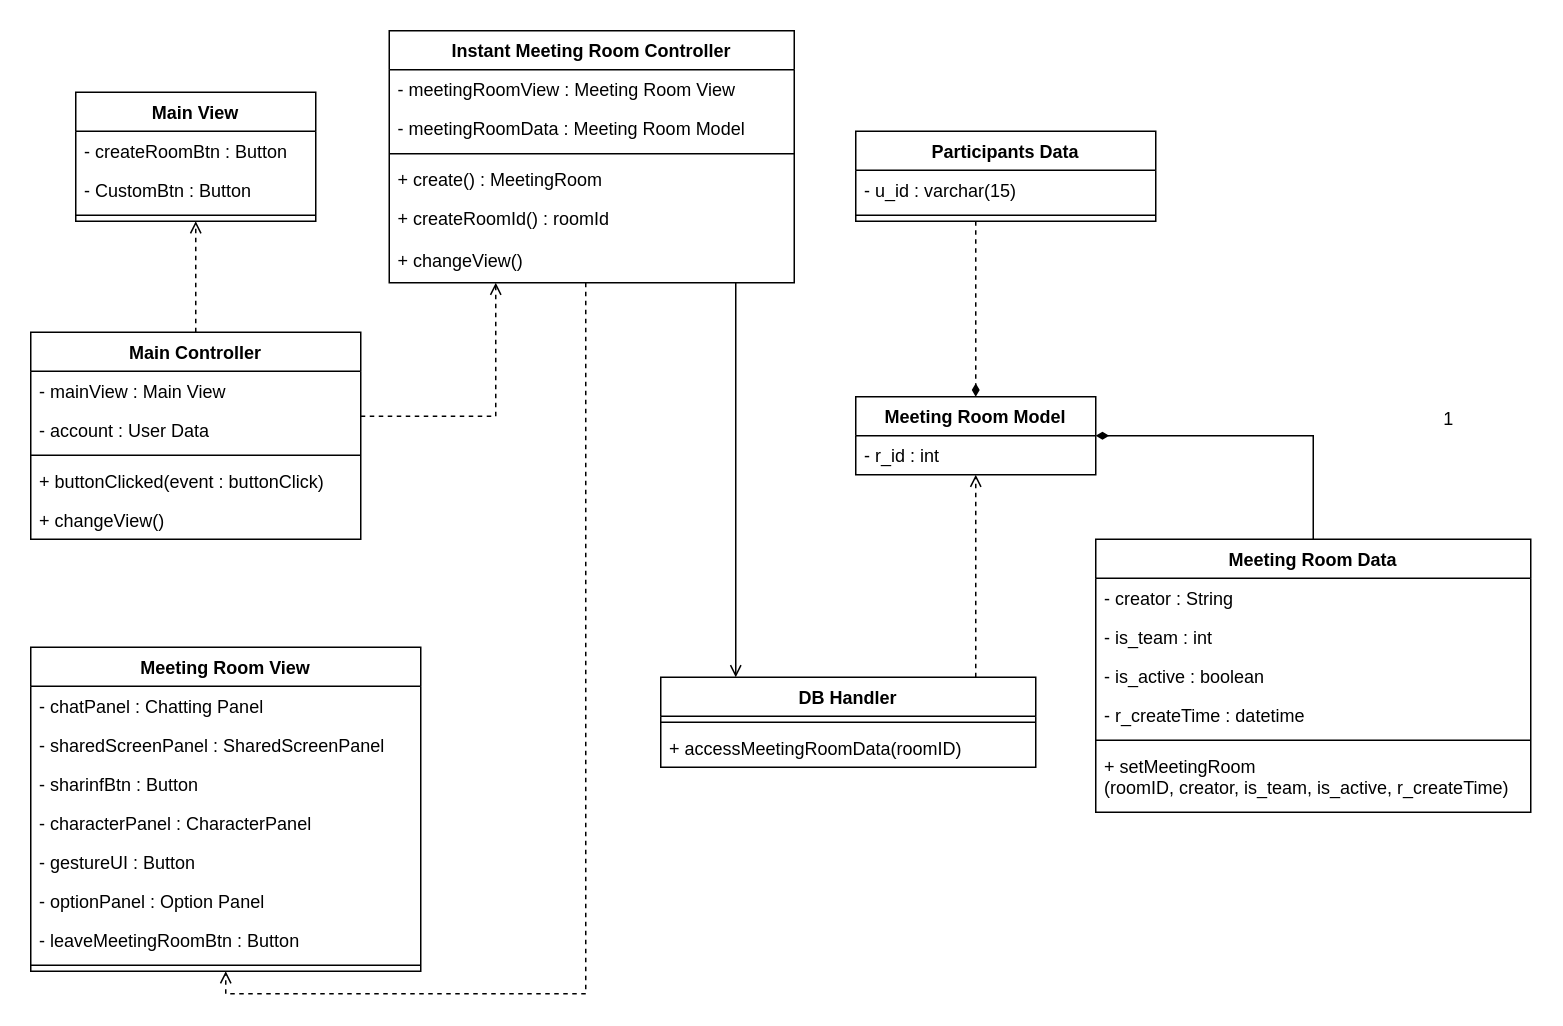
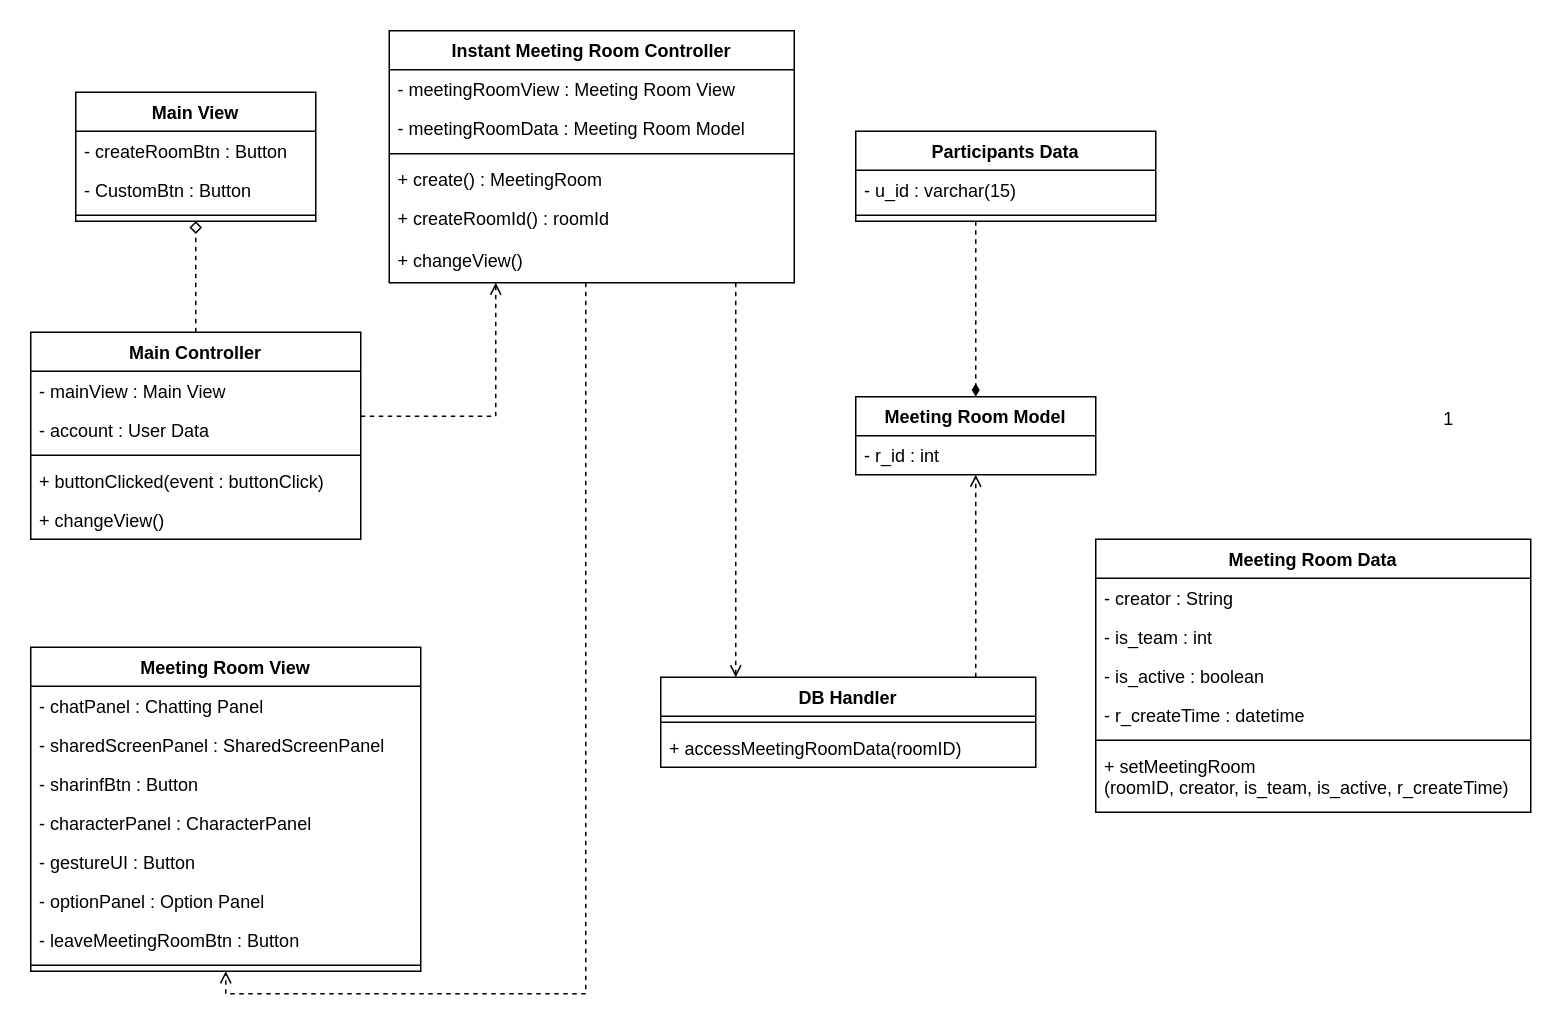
edge "Main Controller" -> "Main View": arrowhead open -> diamond
edge "Meeting Room Data" -> "Meeting Room Model": removed
edge "Instant Meeting Room Controller" -> "DB Handler": style solid -> dashed
